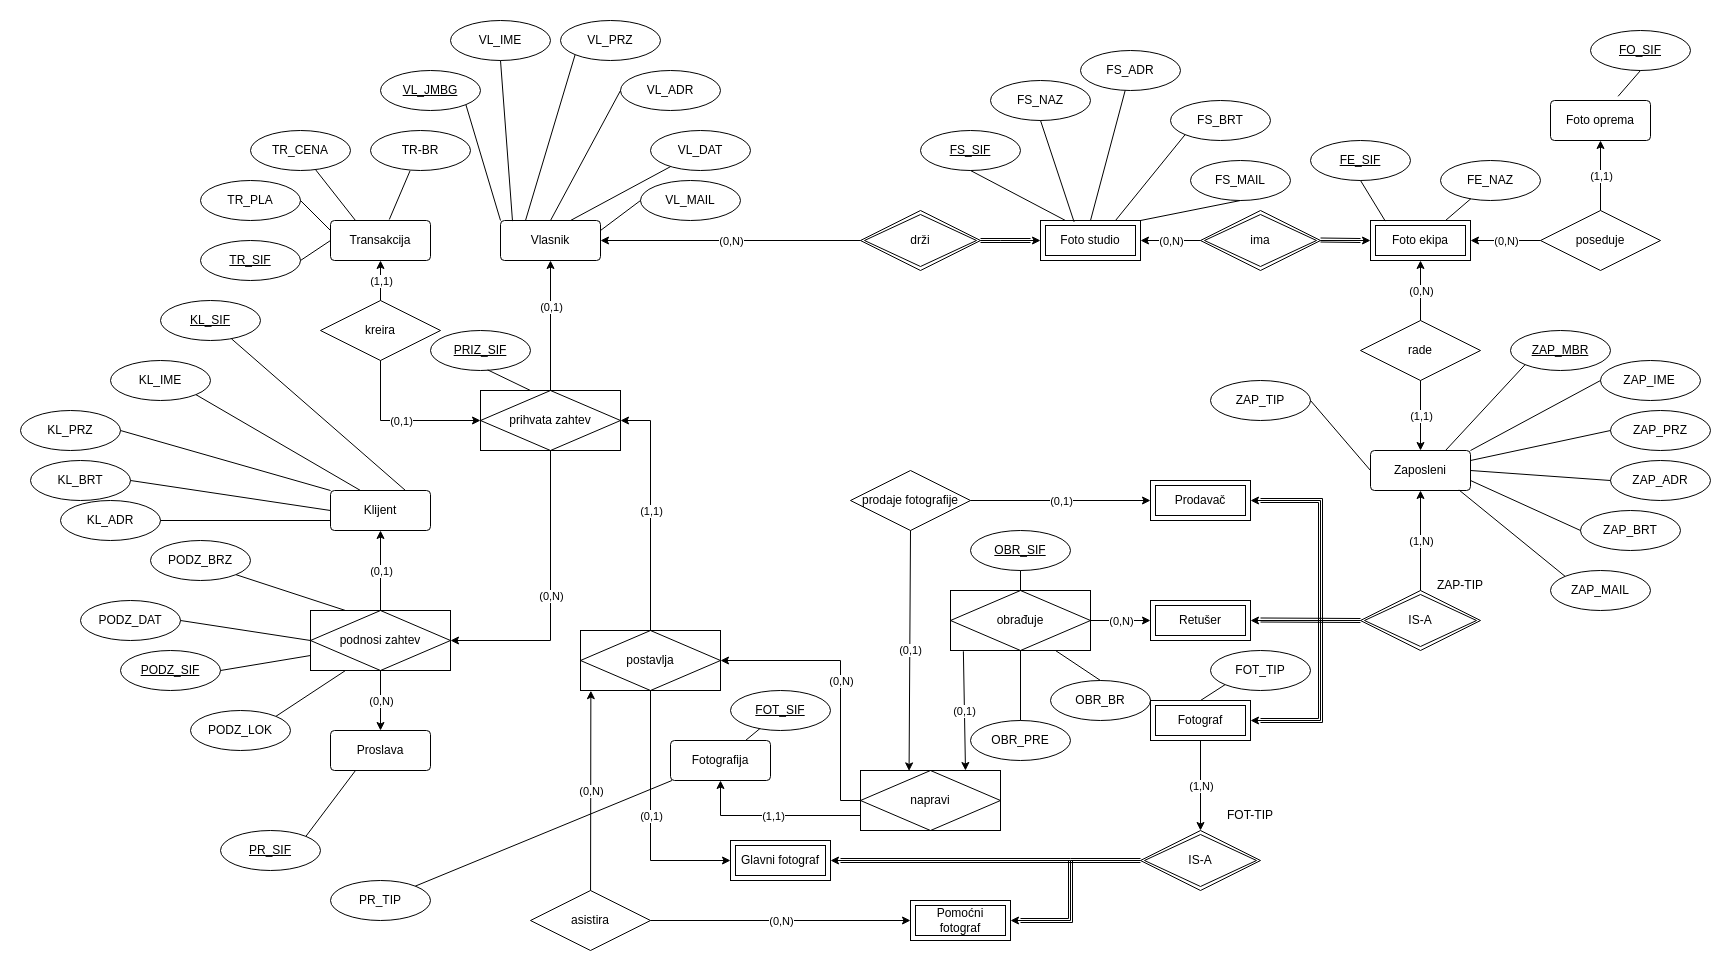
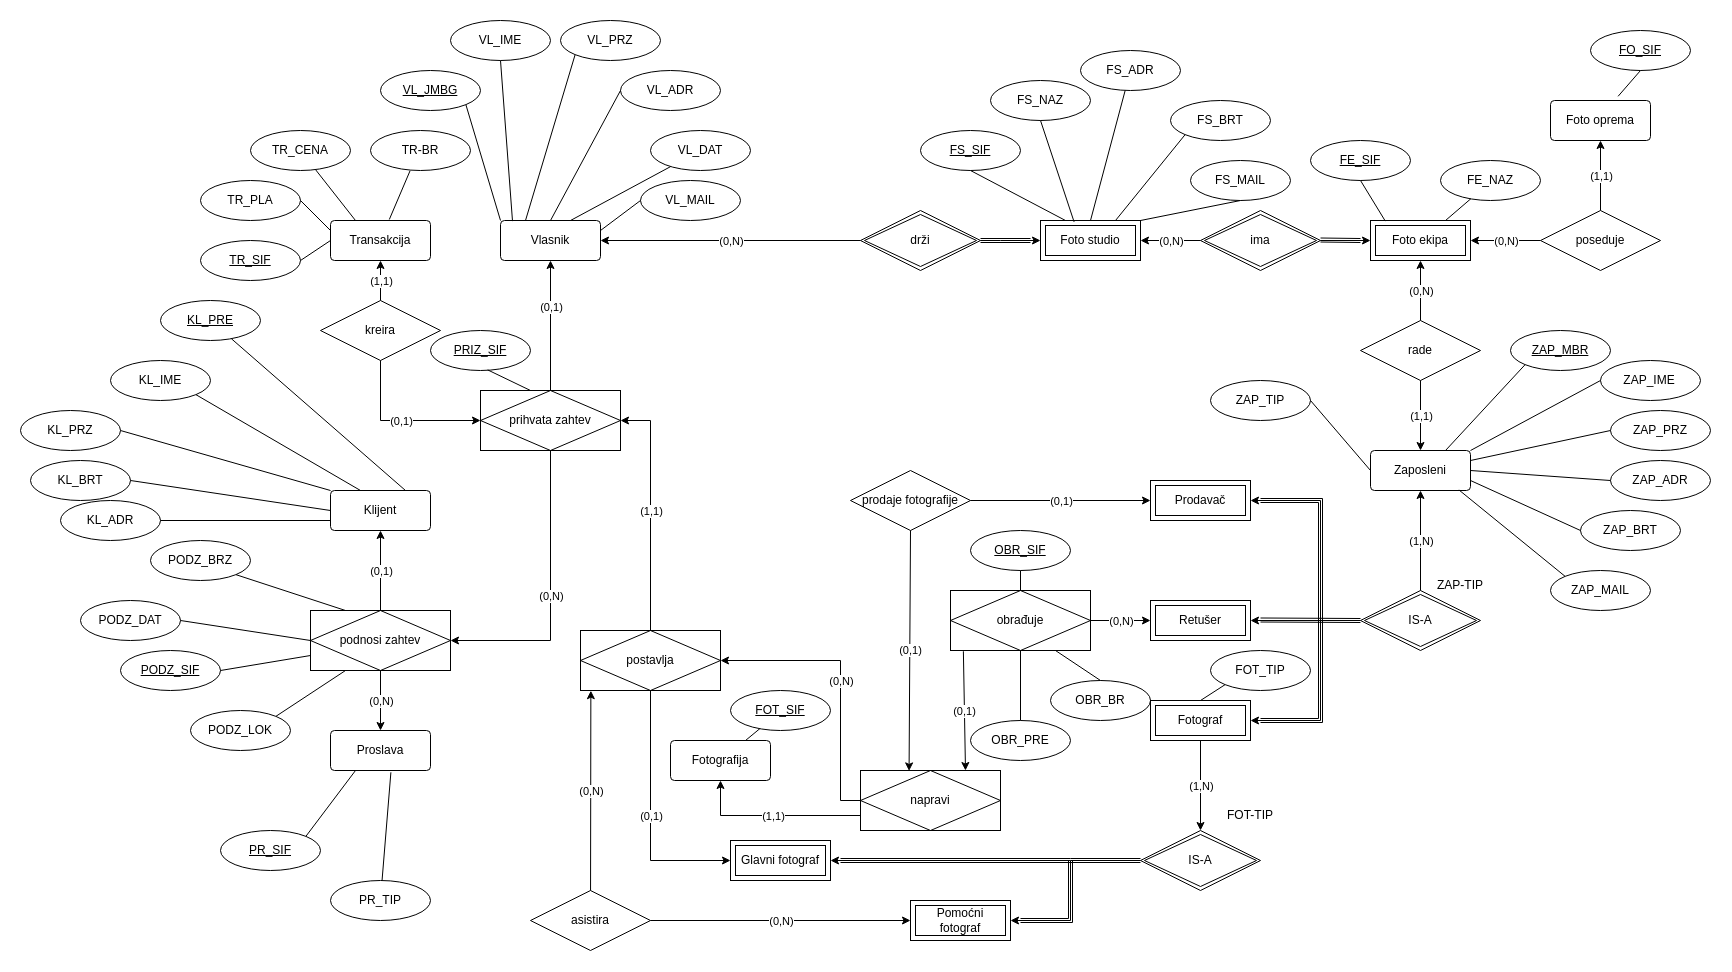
node "KL_SIF": label "KL_SIF" -> "KL_PRE"
edge "Fotografija" -- "PR_TIP": now "Proslava" -- "PR_TIP"
